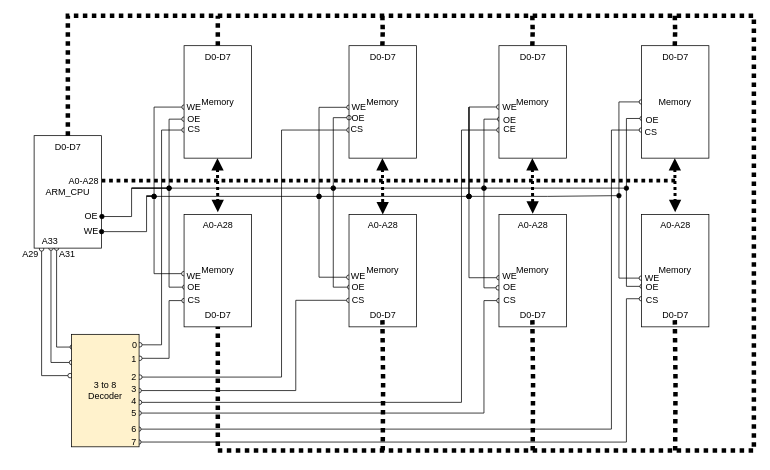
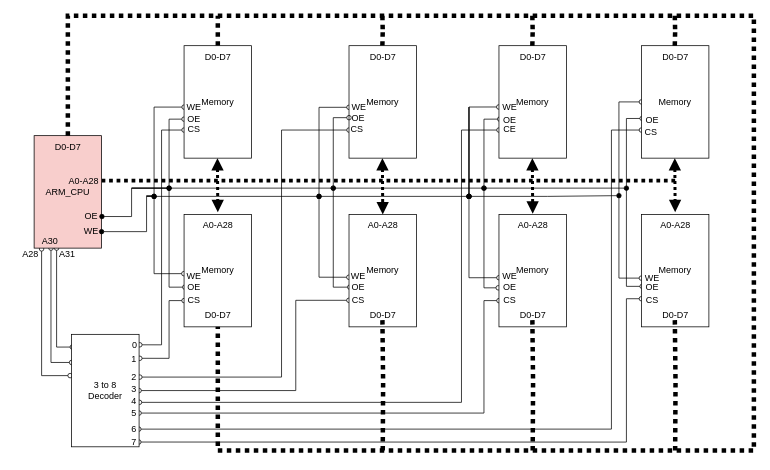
node "ARM_CPU": fillcolor #ffffff -> #f8cecc
node "A33": label "A33" -> "A30"
node "A29": label "A29" -> "A28"
node "3 to 8 Decoder": fillcolor #fff2cc -> #ffffff
